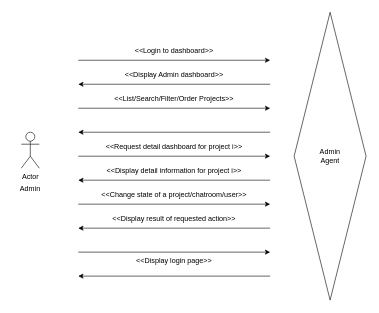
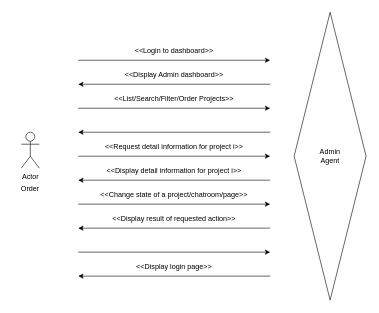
node "<<Request detail dashboard for project i>>": label "<<Request detail dashboard for project i>>" -> "<<Request detail information for project i>>"
node "Admin": label "Admin" -> "Order"
node "<<Change state of a project/chatroom/user>>": label "<<Change state of a project/chatroom/user>>" -> "<<Change state of a project/chatroom/page>>"
node "<<Display login page>>": moved (174, 261) -> (174, 267)
